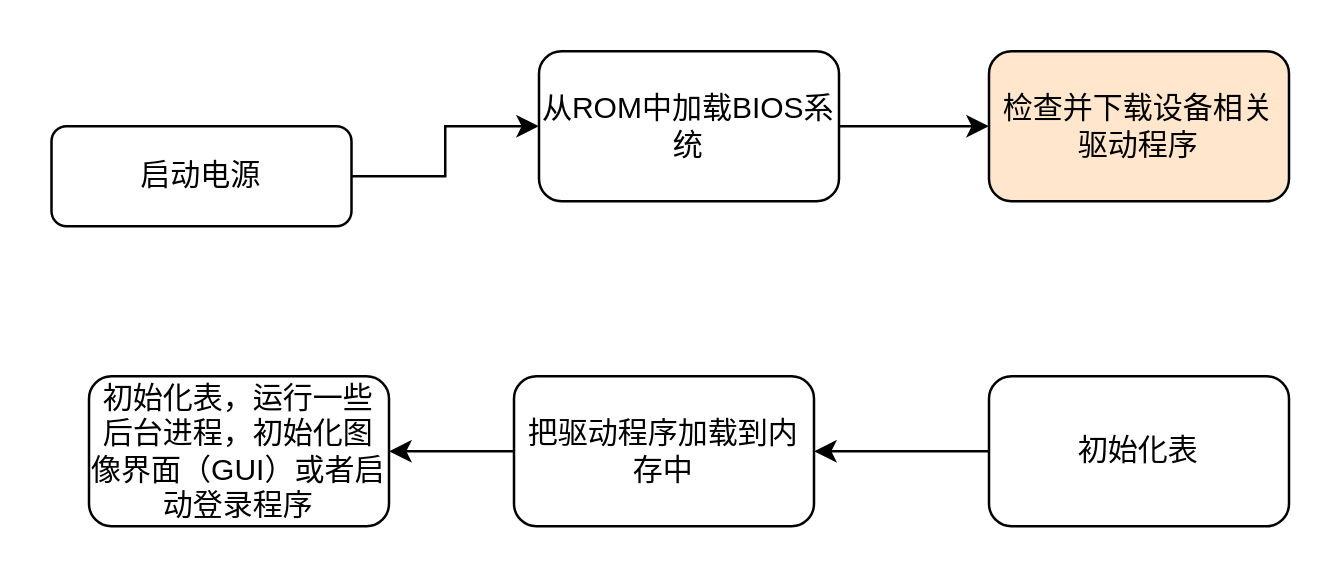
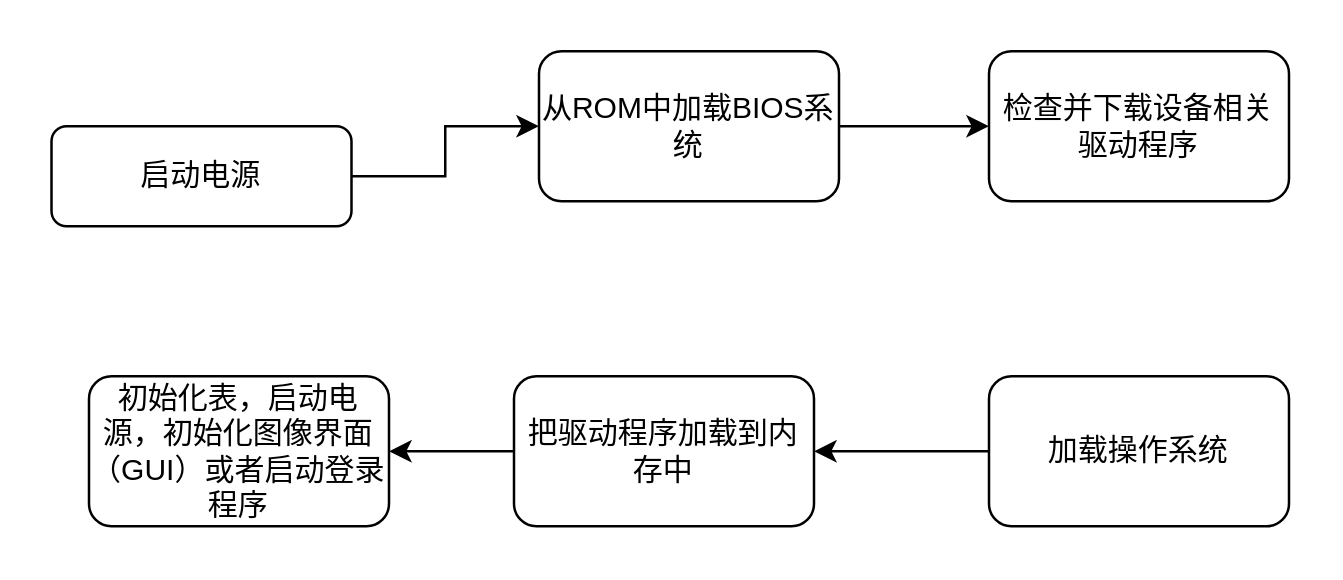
node "检查并下载设备相关驱动程序": fillcolor #ffe6cc -> #ffffff
node "初始化表，运行一些后台进程，初始化图像界面（GUI）或者启动登录程序": label "初始化表，运行一些后台进程，初始化图像界面（GUI）或者启动登录程序" -> "初始化表，启动电源，初始化图像界面（GUI）或者启动登录程序"
node "初始化表": label "初始化表" -> "加载操作系统"
